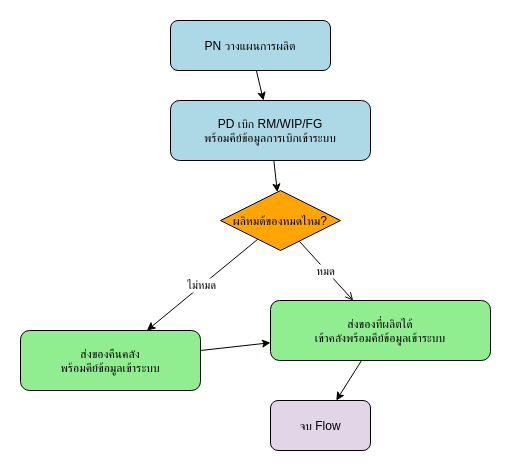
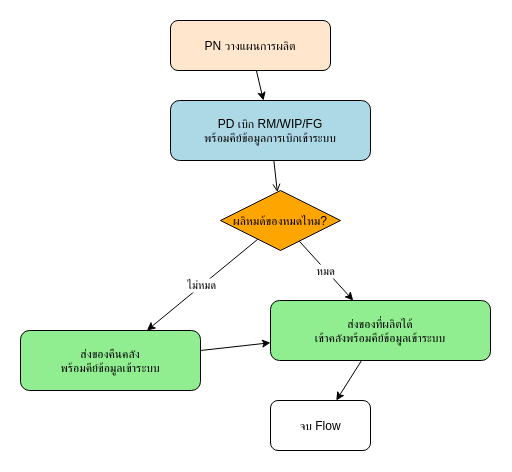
node "PN วางแผนการผลิต": fillcolor #add8e6 -> #ffe6cc
edge "PD เบิก RM/WIP/FG พร้อมคีย์ข้อมูลการเบิกเข้าระบบ" -> "ผลิหมด้ของหมดไหม?": arrowhead classic -> open
edge "ผลิหมด้ของหมดไหม?" -> "ส่งของที่ผลิตได้ เข้าคลังพร้อมคีย์ข้อมูลเข้าระบบ": arrowhead open -> classic
node "จบ Flow": fillcolor #e1d5e7 -> #ffffff
